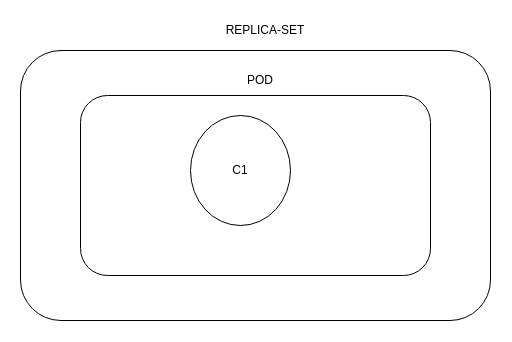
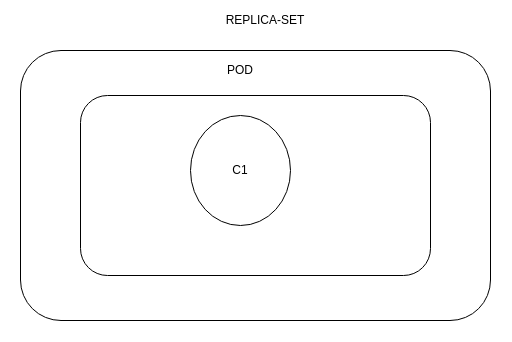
node "REPLICA-SET": moved (266, 31) -> (266, 21)
node "POD": moved (261, 81) -> (241, 71)
